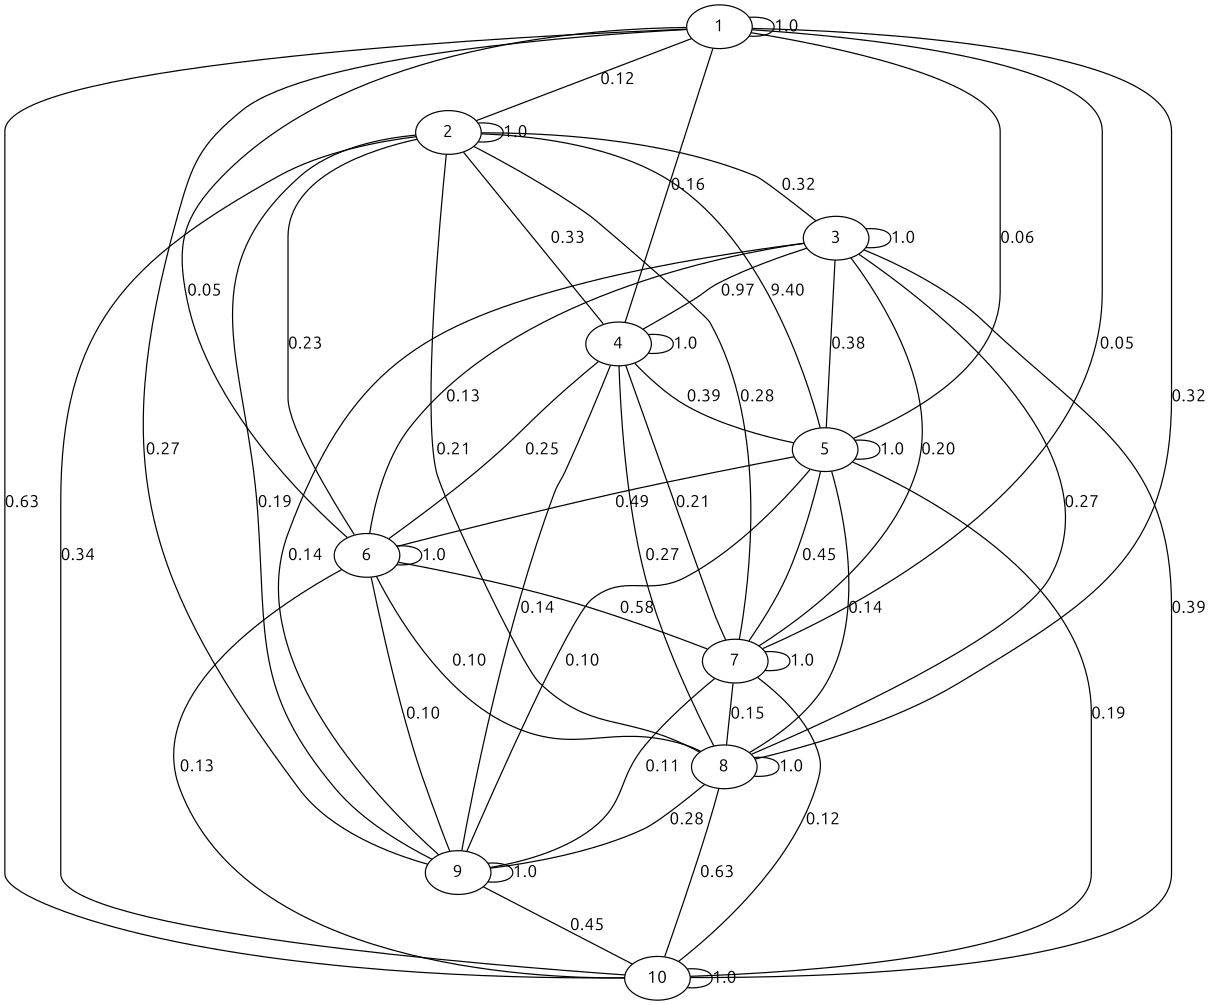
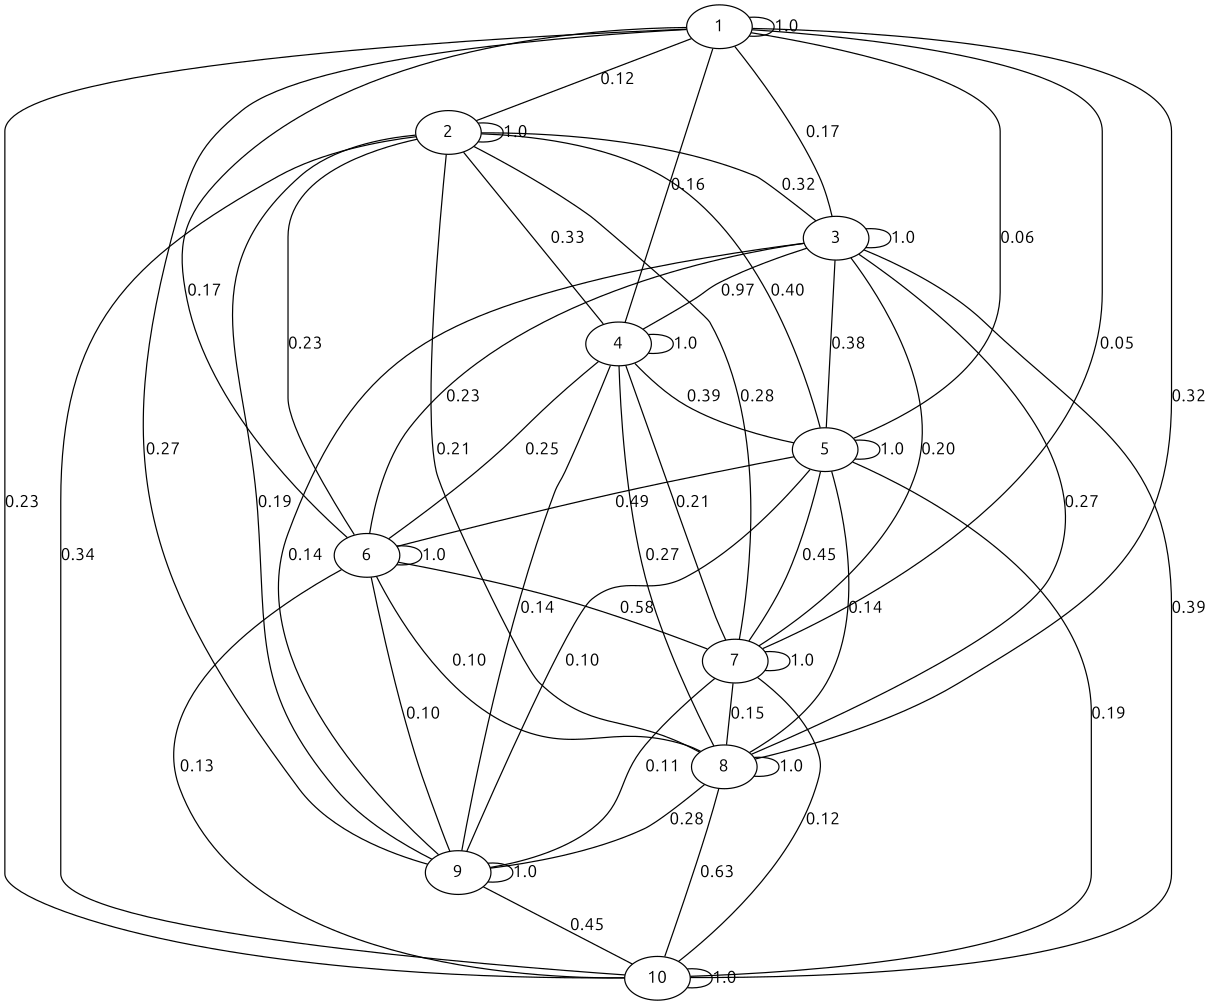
edge "1" -- "3": added, label "0.17"
edge "1" -- "6": label "0.05" -> "0.17"
edge "2" -- "5": label "9.40" -> "0.40"
edge "3" -- "6": label "0.13" -> "0.23"
edge "1" -- "10": label "0.63" -> "0.23"
